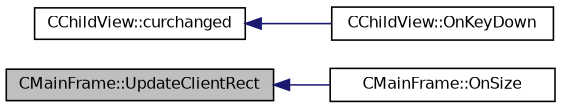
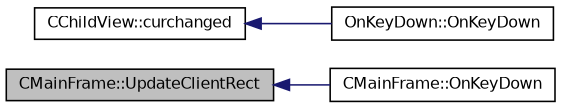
node "CChildView::OnKeyDown": label "CChildView::OnKeyDown" -> "OnKeyDown::OnKeyDown"
node "CMainFrame::OnSize": label "CMainFrame::OnSize" -> "CMainFrame::OnKeyDown"
